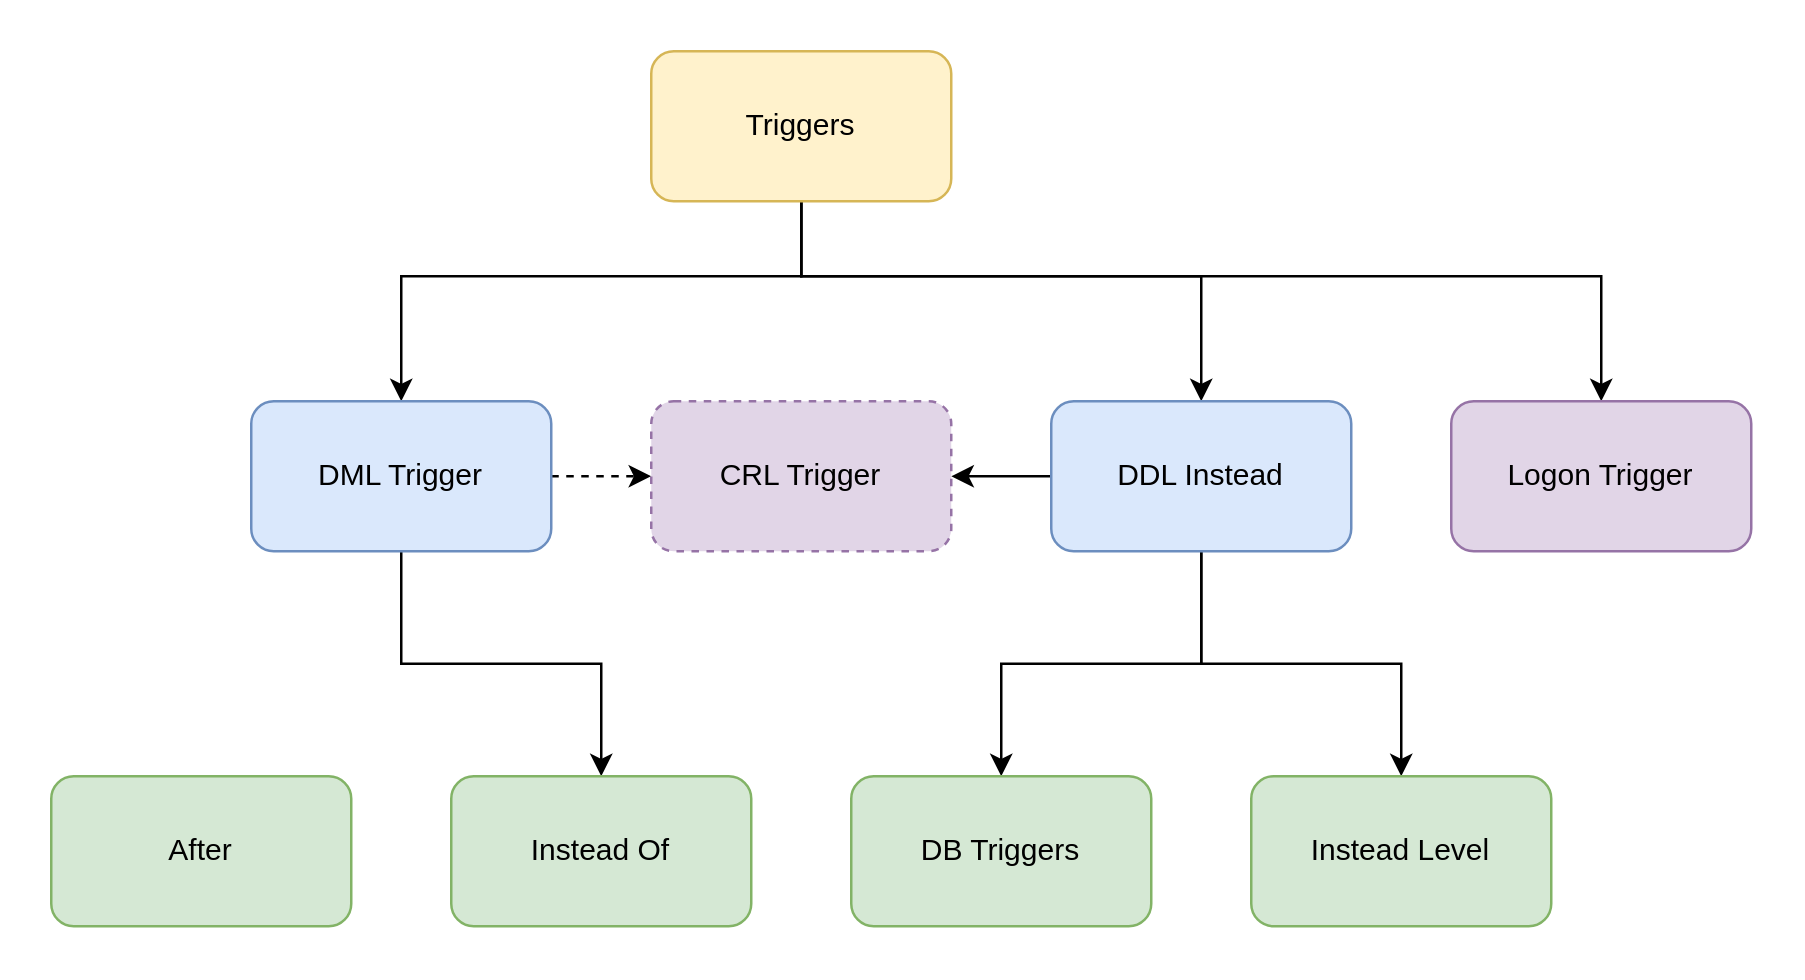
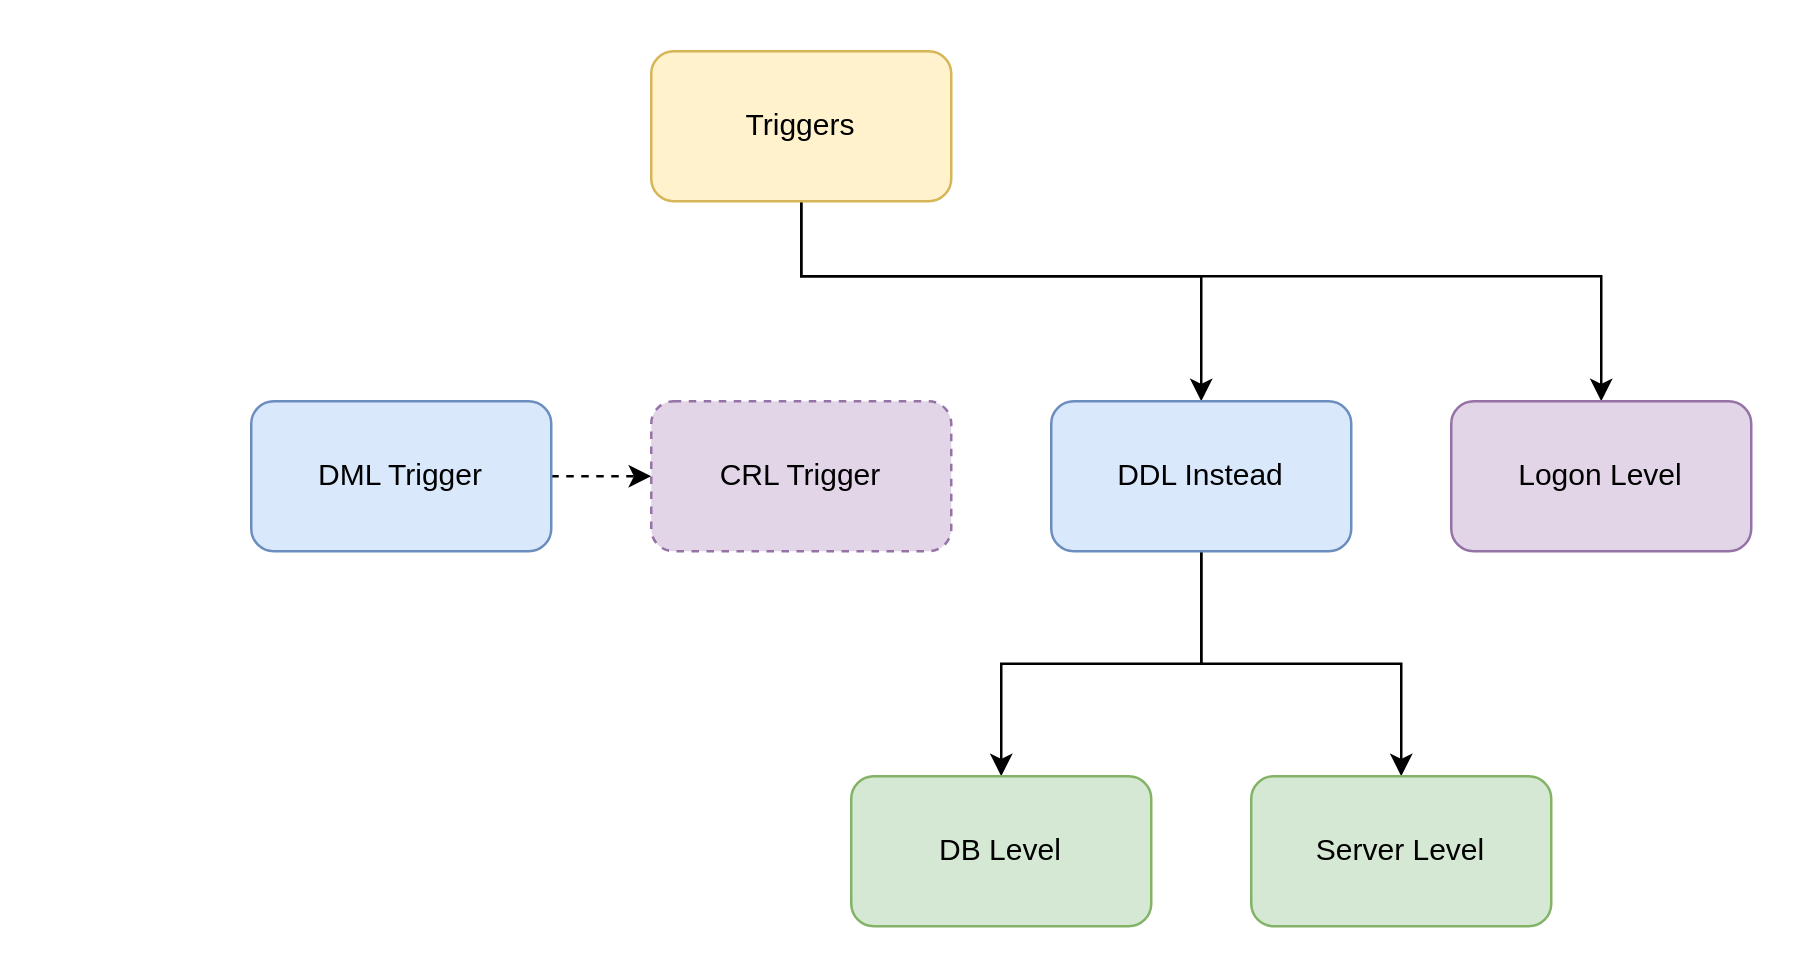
edge "Triggers" -> "DML Trigger": removed
edge "DDL Instead" -> "CRL Trigger": removed
node "Logon Trigger": label "Logon Trigger" -> "Logon Level"
edge "DML Trigger" -> "Instead Of": removed
node "After": removed
node "Instead Of": removed
node "DB Triggers": label "DB Triggers" -> "DB Level"
node "Instead Level": label "Instead Level" -> "Server Level"
